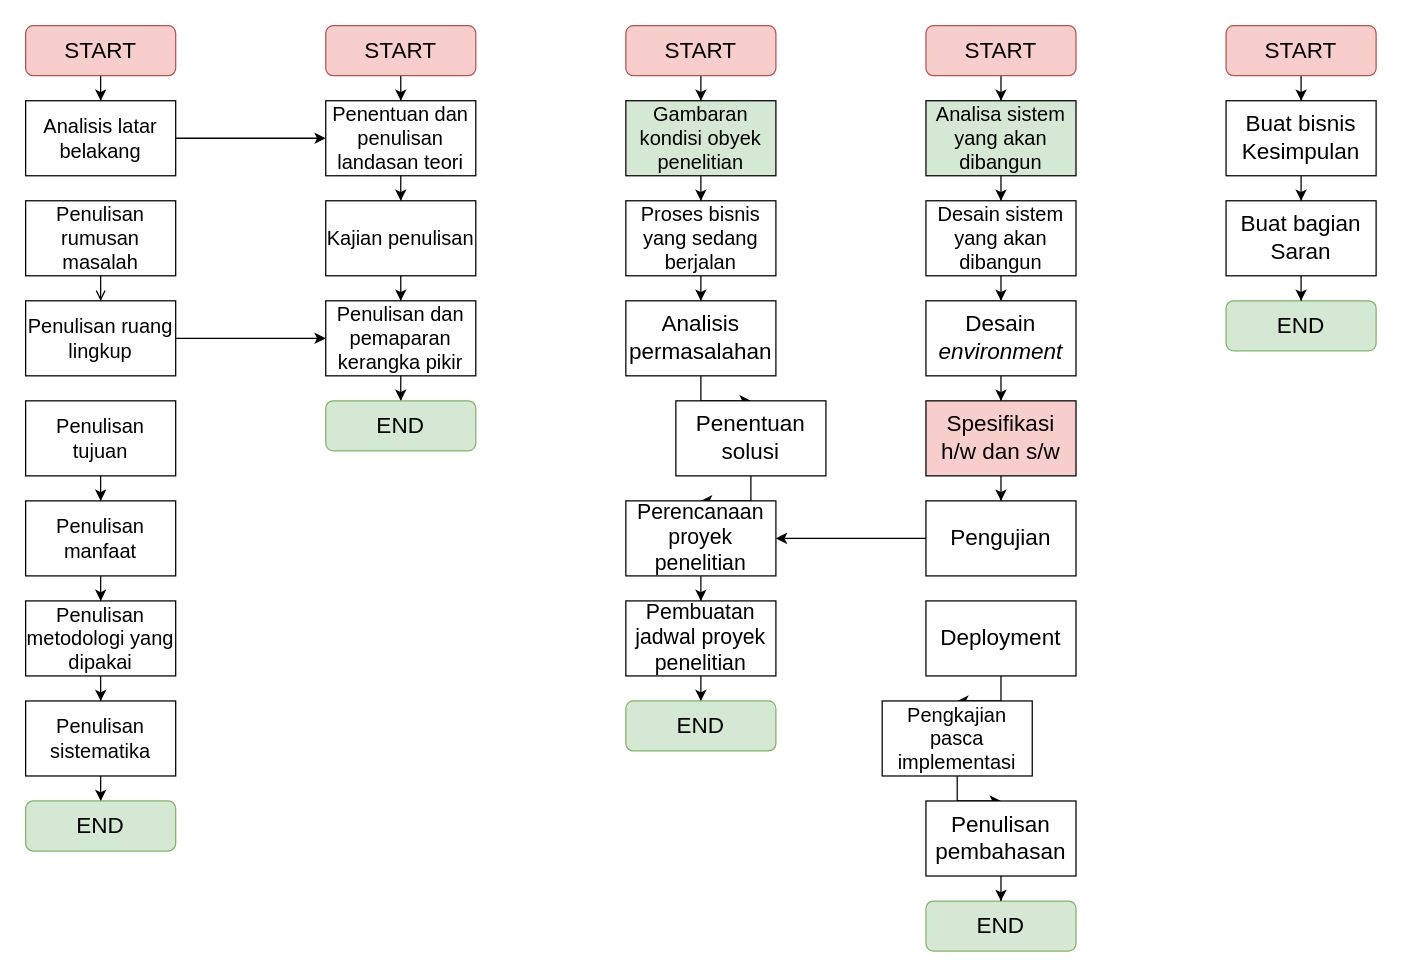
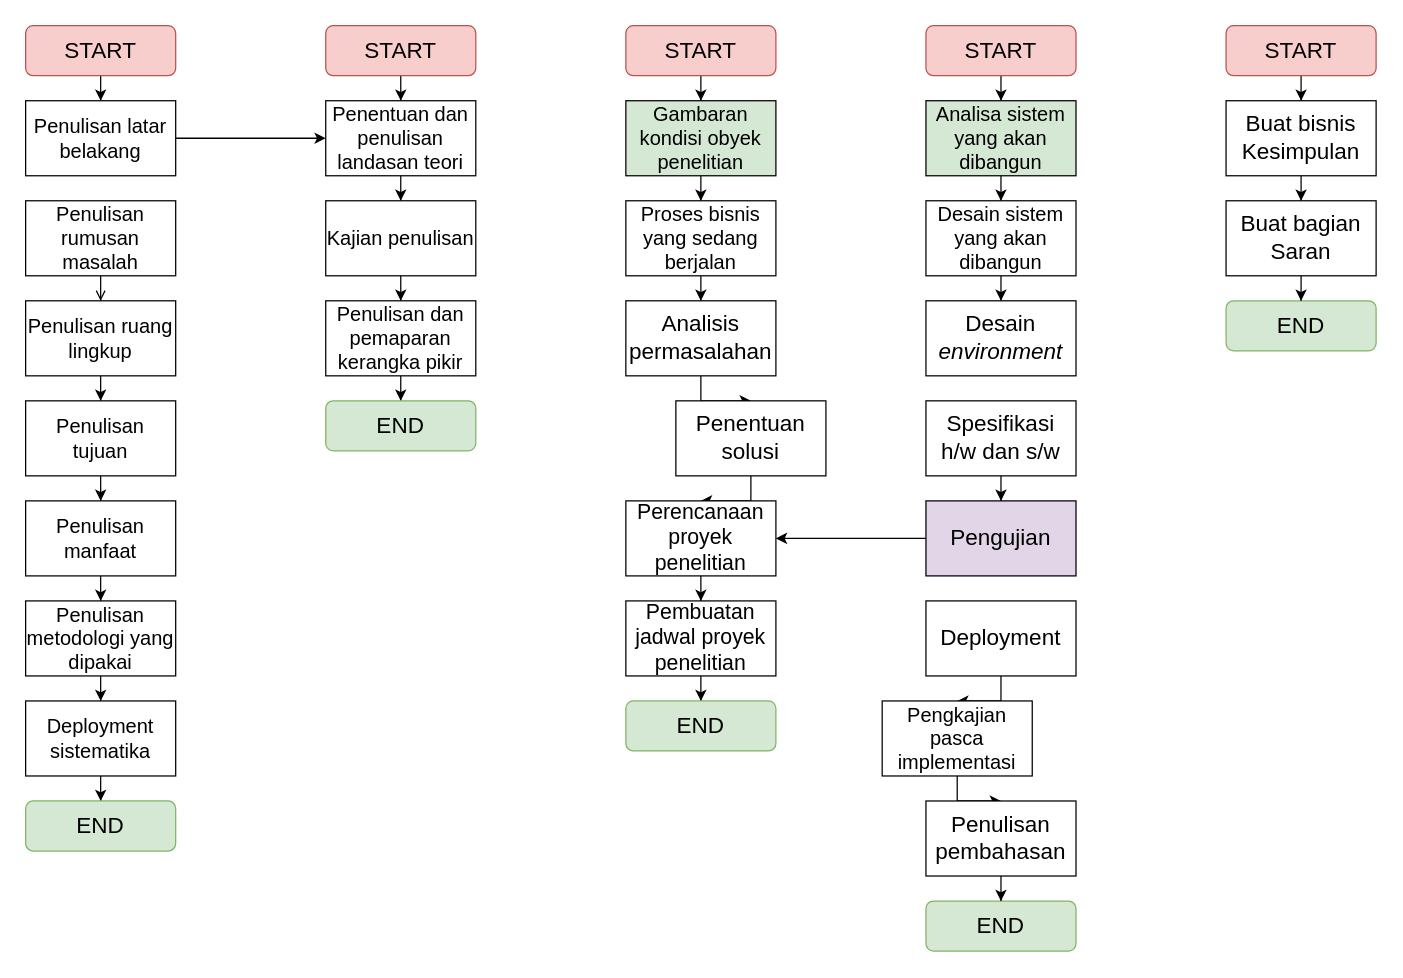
node "Analisis latar belakang": label "Analisis latar belakang" -> "Penulisan latar belakang"
edge "Penulisan ruang lingkup" -> "Penulisan dan pemaparan kerangka pikir": now "Penulisan ruang lingkup" -> "Penulisan tujuan"
edge "Desain environment" -> "Spesifikasi h/w dan s/w": removed
node "Spesifikasi h/w dan s/w": fillcolor #f8cecc -> #ffffff
node "Pengujian": fillcolor #ffffff -> #e1d5e7
node "Penulisan sistematika": label "Penulisan sistematika" -> "Deployment sistematika"
